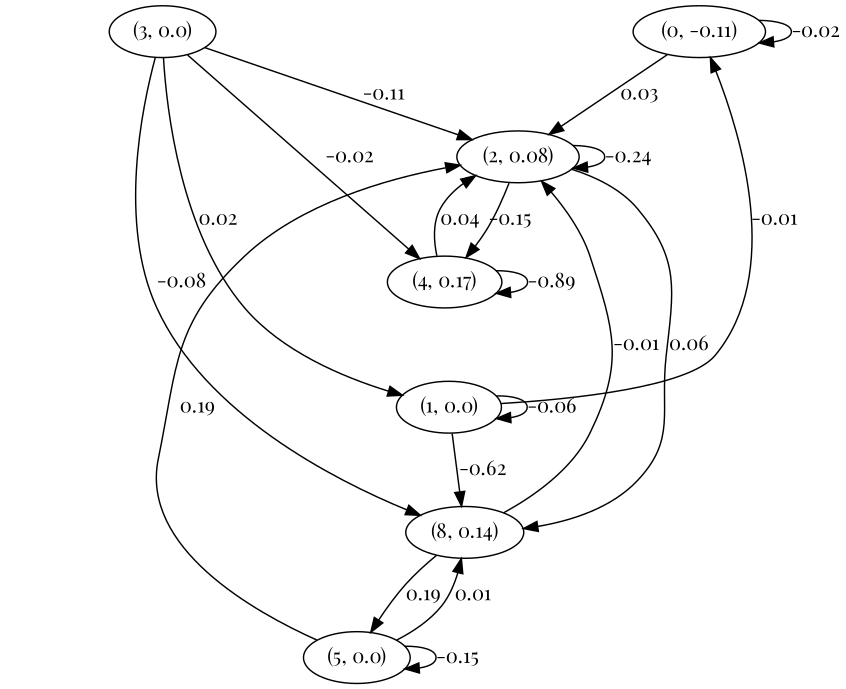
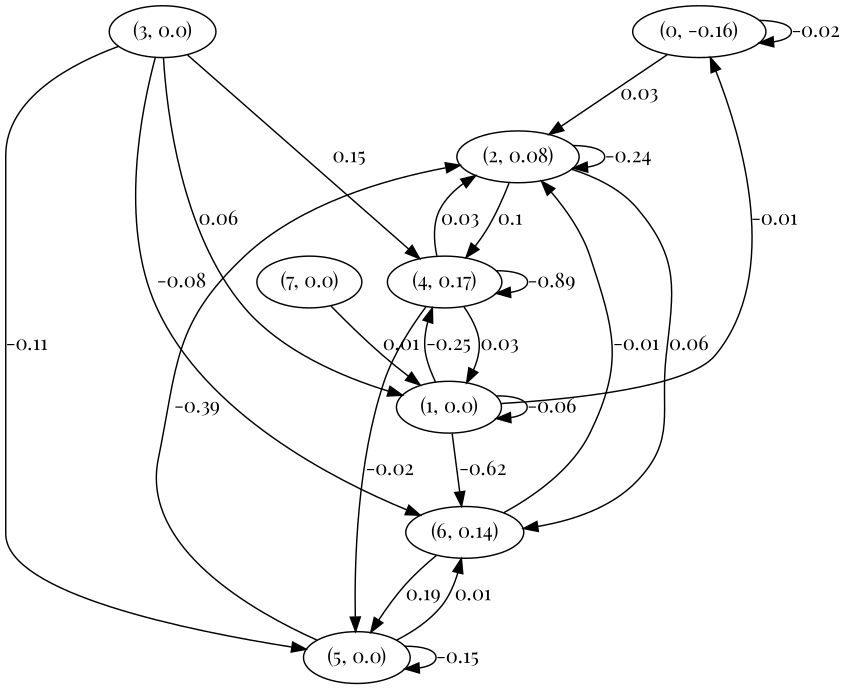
node "(0, -0.11)": label "(0, -0.11)" -> "(0, -0.16)"
edge "(3, 0.0)" -> "(2, 0.08)": now "(3, 0.0)" -> "(5, 0.0)"
edge "(3, 0.0)" -> "(4, 0.17)": label "-0.02" -> "0.15"
edge "(3, 0.0)" -> "(1, 0.0)": label "0.02" -> "0.06"
edge "(4, 0.17)" -> "(2, 0.08)": label "0.04" -> "0.03"
edge "(2, 0.08)" -> "(4, 0.17)": label "-0.15" -> "0.1"
node "(7, 0.0)": added
edge "(4, 0.17)" -> "(1, 0.0)": added, label "0.03"
edge "(1, 0.0)" -> "(4, 0.17)": added, label "-0.25"
edge "(5, 0.0)" -> "(2, 0.08)": label "0.19" -> "-0.39"
edge "(4, 0.17)" -> "(5, 0.0)": added, label "-0.02"
node "(8, 0.14)": label "(8, 0.14)" -> "(6, 0.14)"
